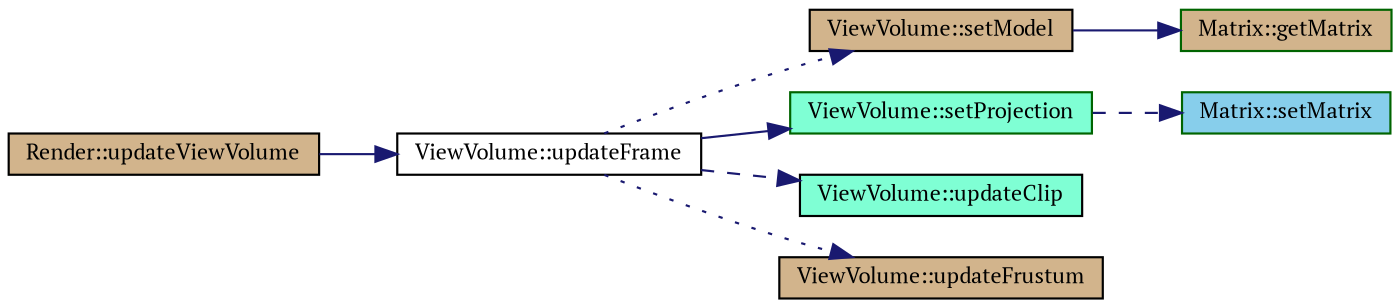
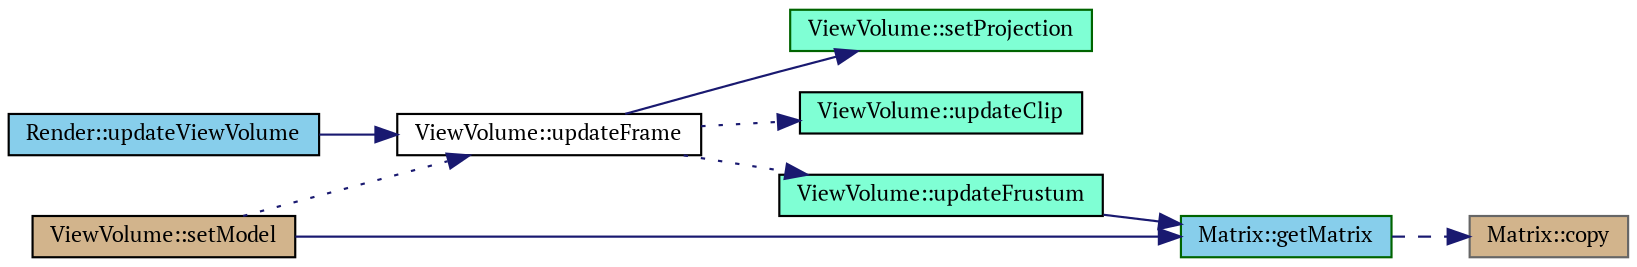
node "Matrix::getMatrix": fillcolor tan -> skyblue
edge "ViewVolume::updateFrame" -> "ViewVolume::setModel": reversed
node "Matrix::setMatrix": removed
node "Render::updateViewVolume": fillcolor tan -> skyblue
edge "ViewVolume::updateFrame" -> "ViewVolume::updateClip": style dashed -> dotted
edge "ViewVolume::updateFrustum" -> "Matrix::getMatrix": added
node "Matrix::copy": added
node "ViewVolume::updateFrustum": fillcolor tan -> aquamarine
